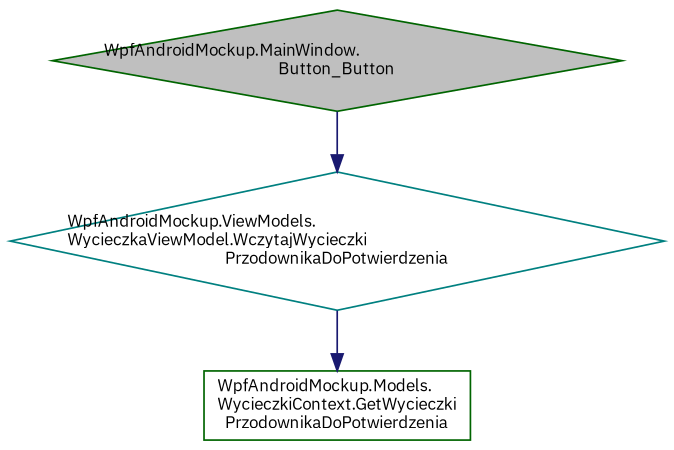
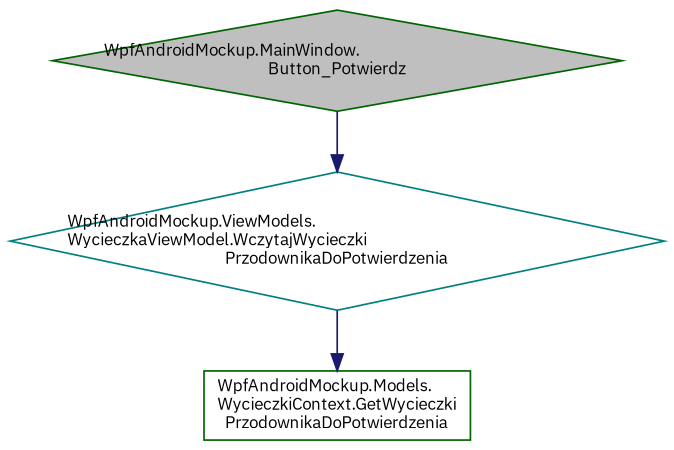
node "WpfAndroidMockup.MainWindow. Button_Button": label "WpfAndroidMockup.MainWindow. Button_Button" -> "WpfAndroidMockup.MainWindow. Button_Potwierdz"
